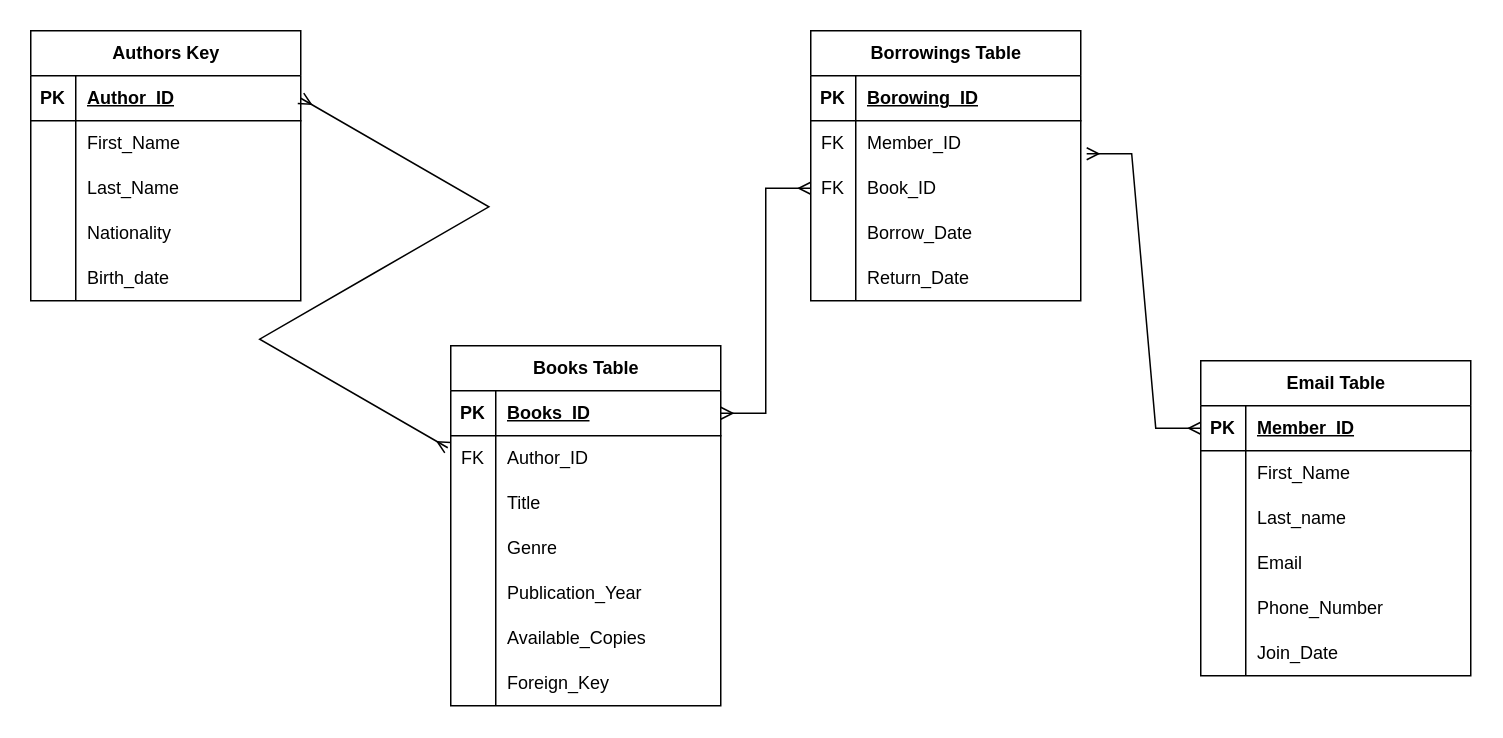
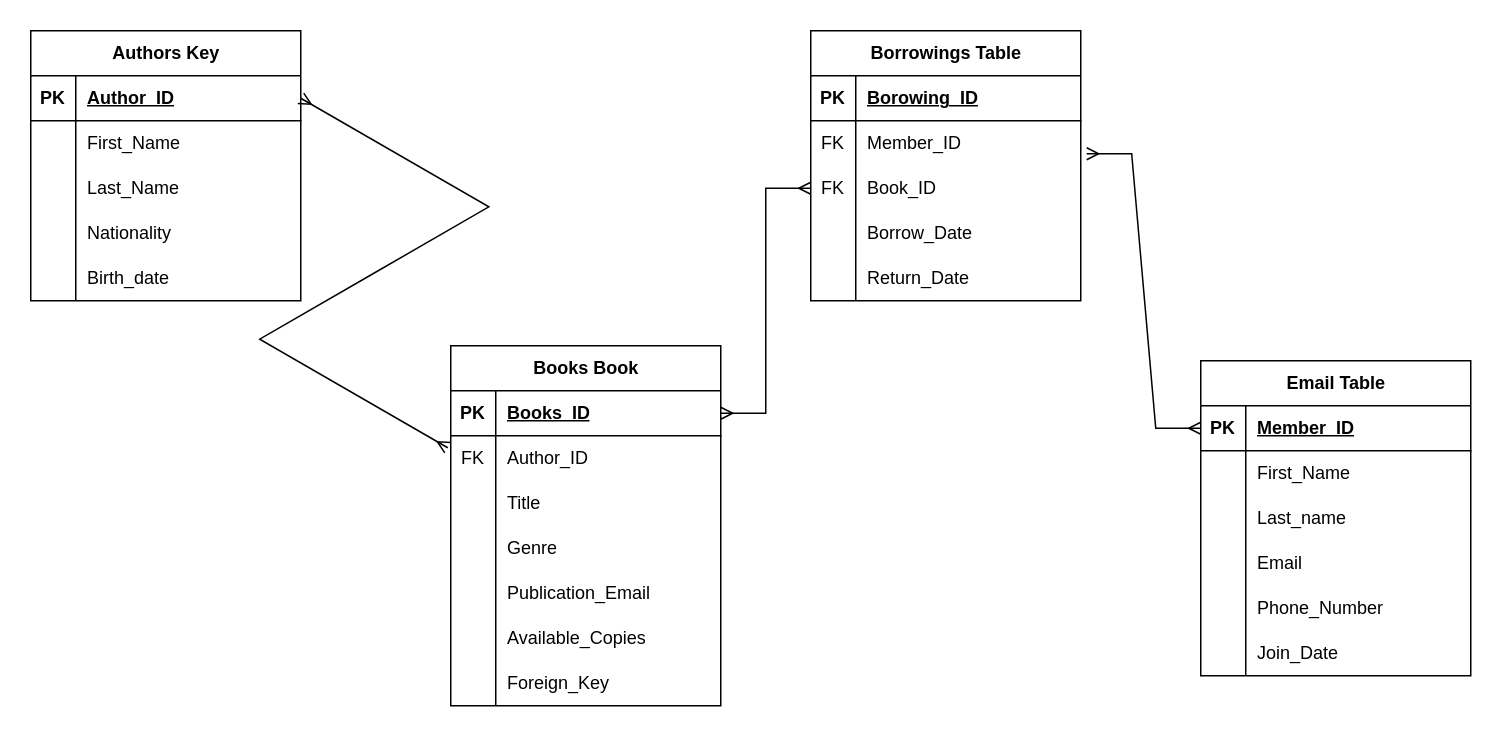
node "Books Table": label "Books Table" -> "Books Book"
node "Publication_Year": label "Publication_Year" -> "Publication_Email"
